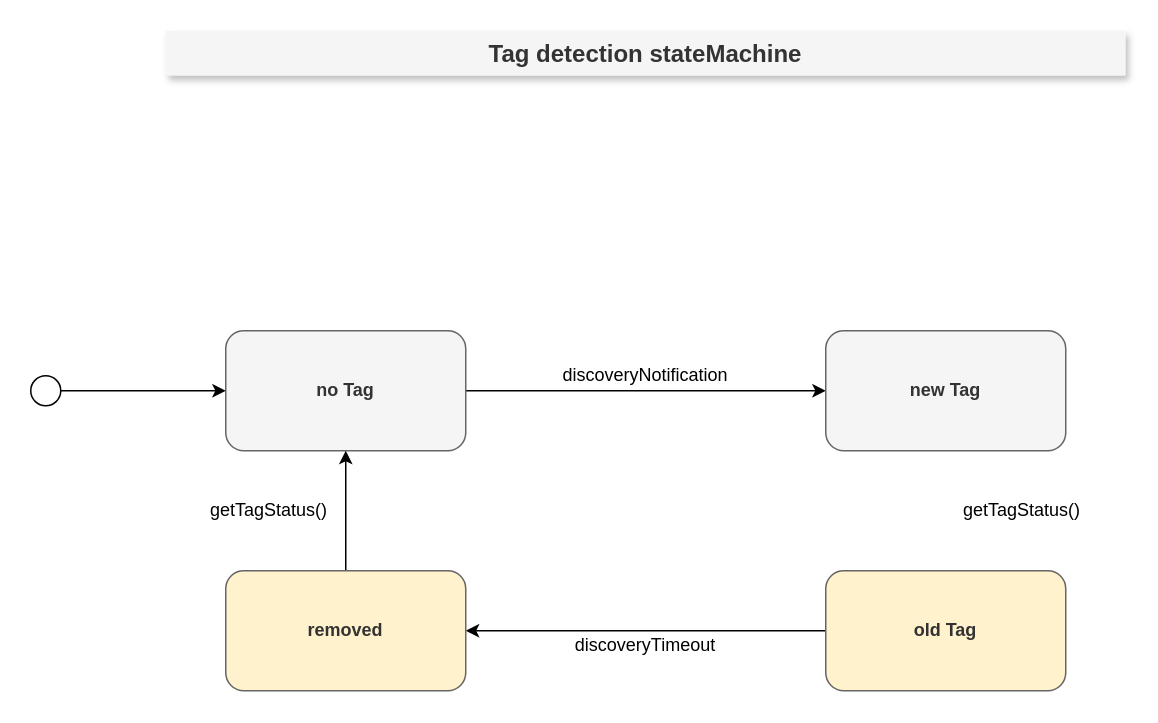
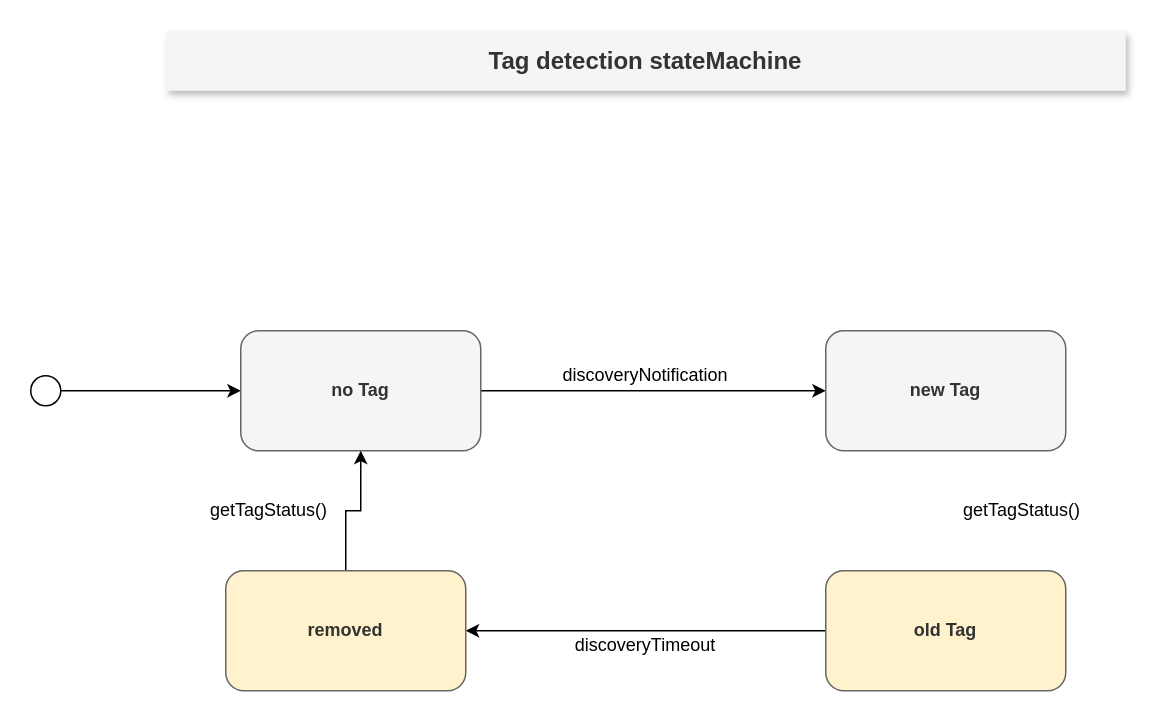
node "Tag detection stateMachine": size 960x45 -> 960x60
node "no Tag": moved (346, 391) -> (361, 391)
